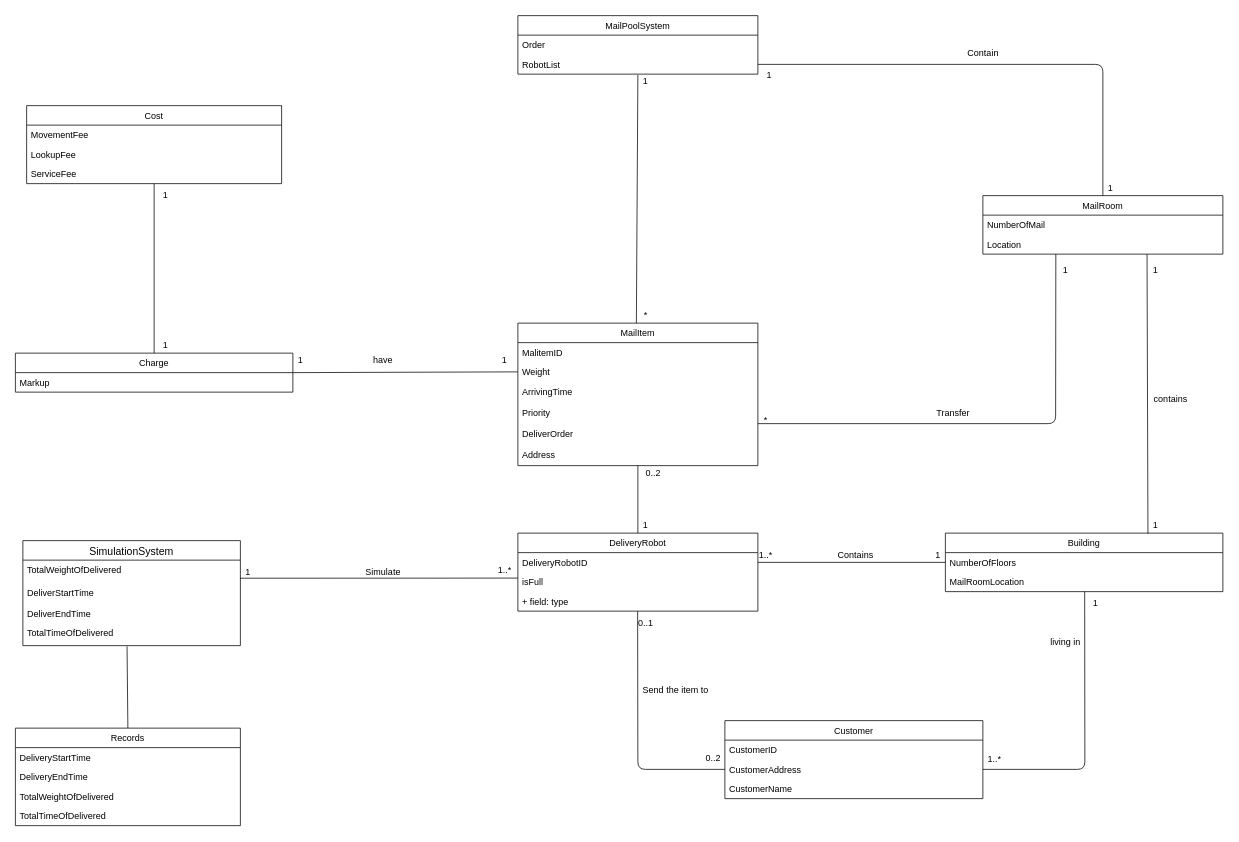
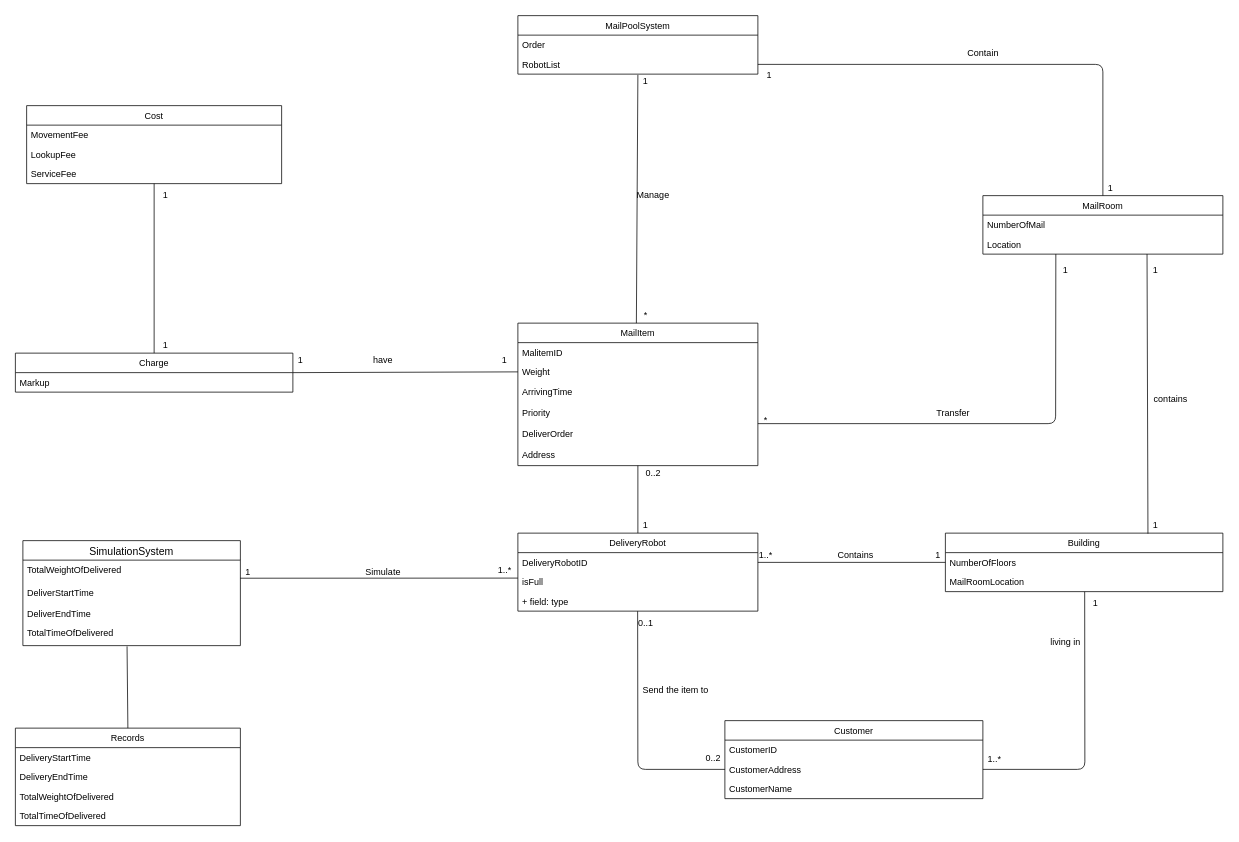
node "Manage": added
